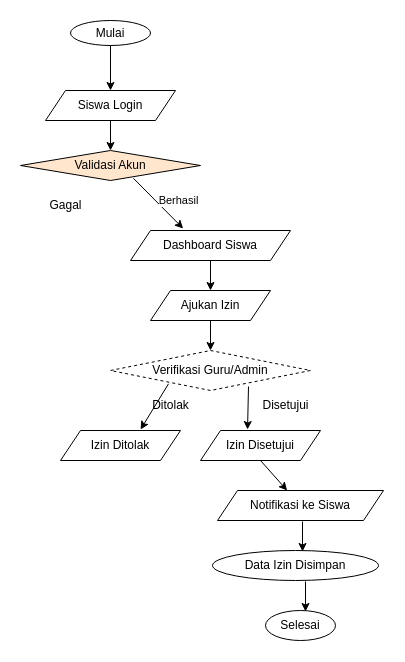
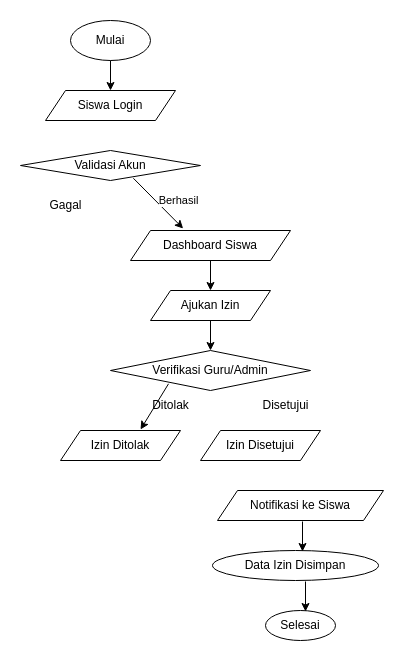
node "Mulai": size 80x25 -> 80x40
edge "Siswa Login" -> "Validasi Akun": removed
node "Validasi Akun": fillcolor #ffe6cc -> #ffffff
node "Verifikasi Guru/Admin": style dashed -> solid
edge "Verifikasi Guru/Admin" -> "Izin Disetujui": removed
edge "Izin Disetujui" -> "Notifikasi ke Siswa": removed
